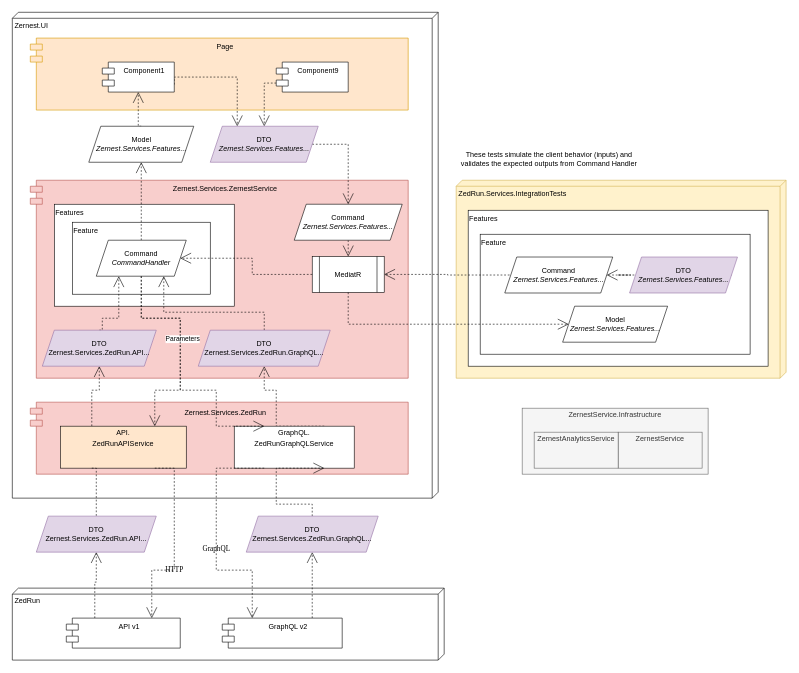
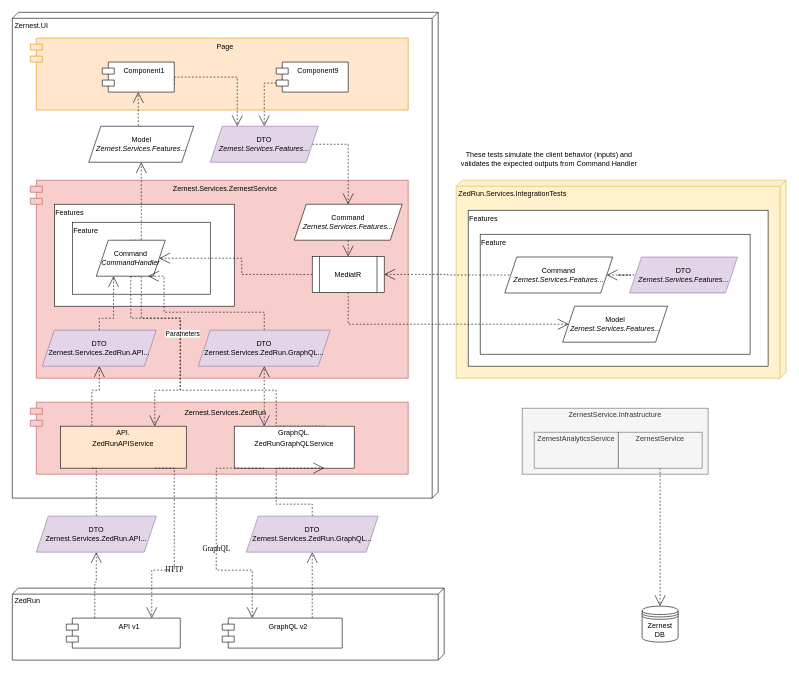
node "Command CommandHandler": size 90x36 -> 69x36
edge "ZernestService" -> "Zernest DB": added
node "Zernest DB": added
